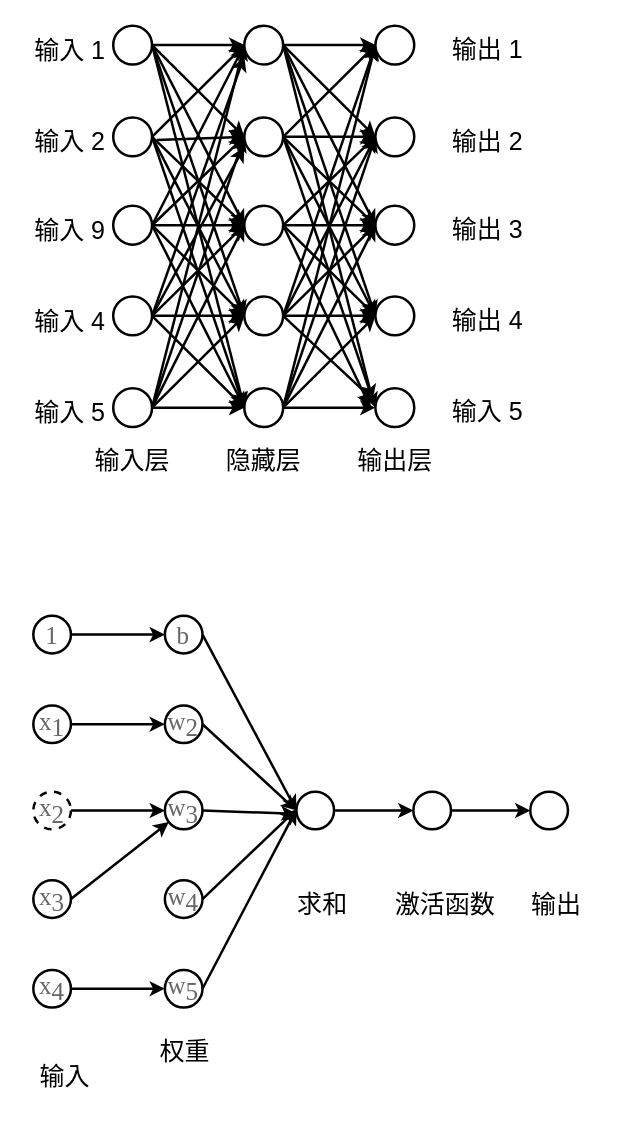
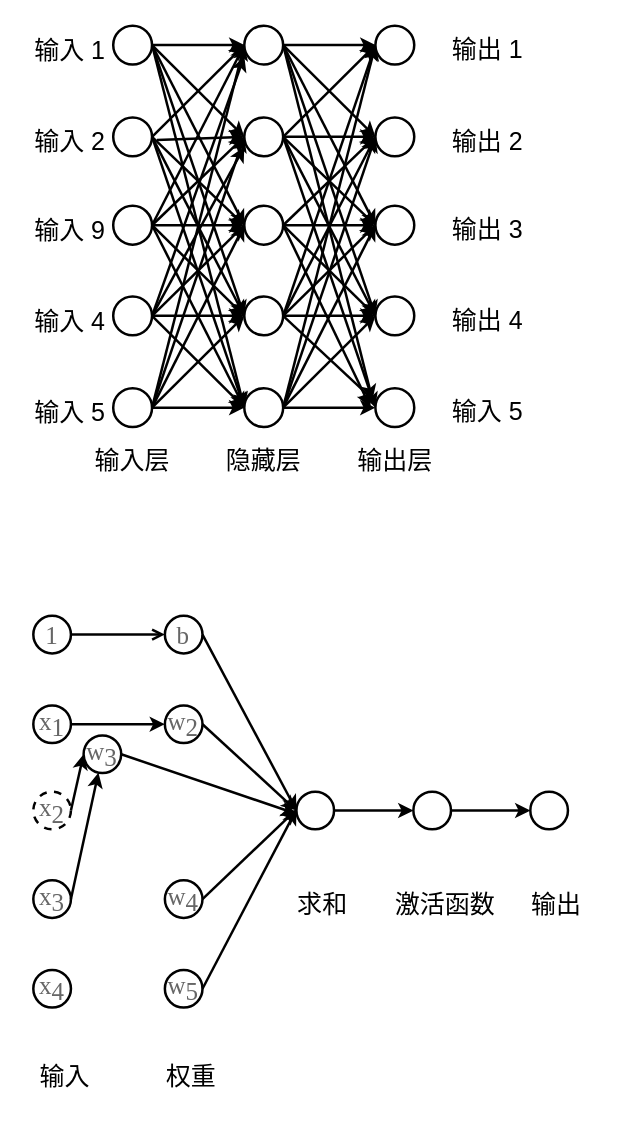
edge "1" -> "b": arrowhead classic -> open
node "w3": moved (183, 810) -> (102, 754)
edge "x4" -> "w5": removed
node "权重": moved (184, 1051) -> (190, 1076)
